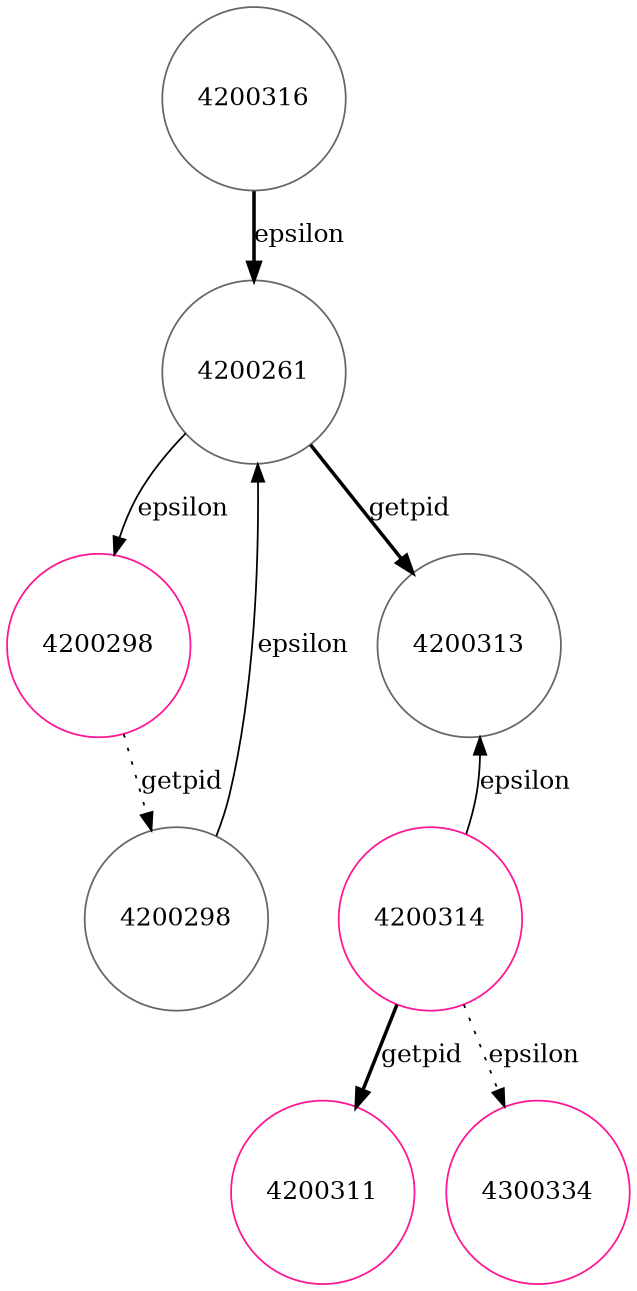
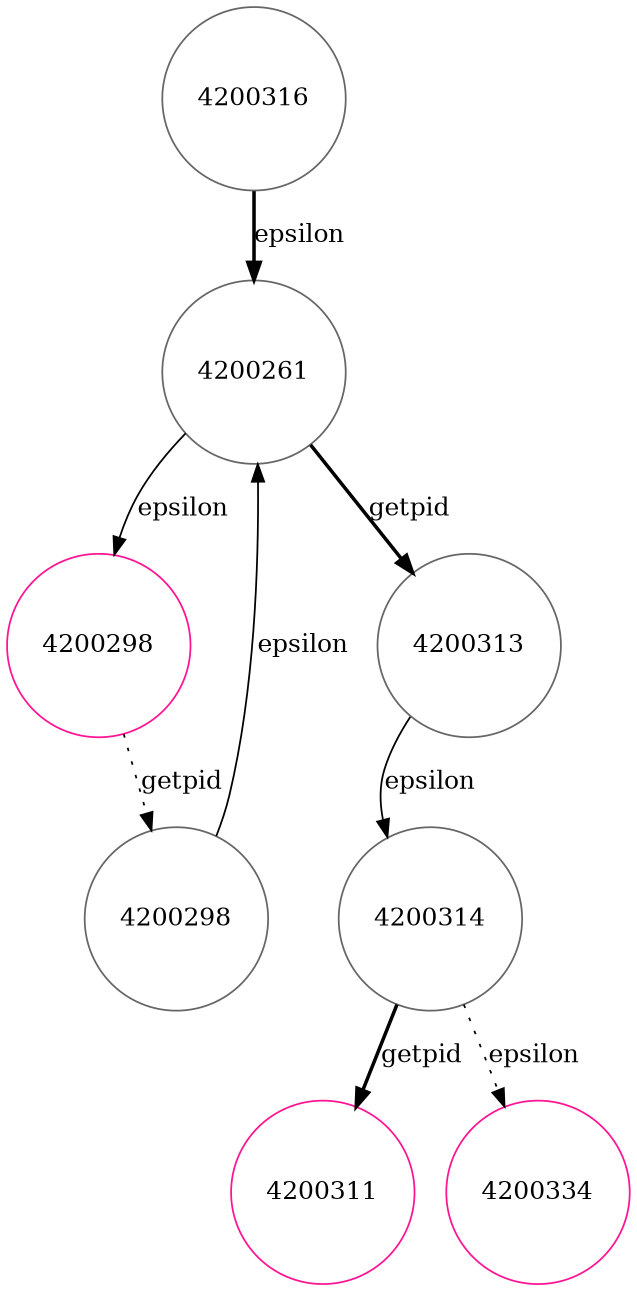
edge "4200314" -> "4200313": reversed
node "4200314": color deeppink -> gray40
node "4300334": label "4300334" -> "4200334"
